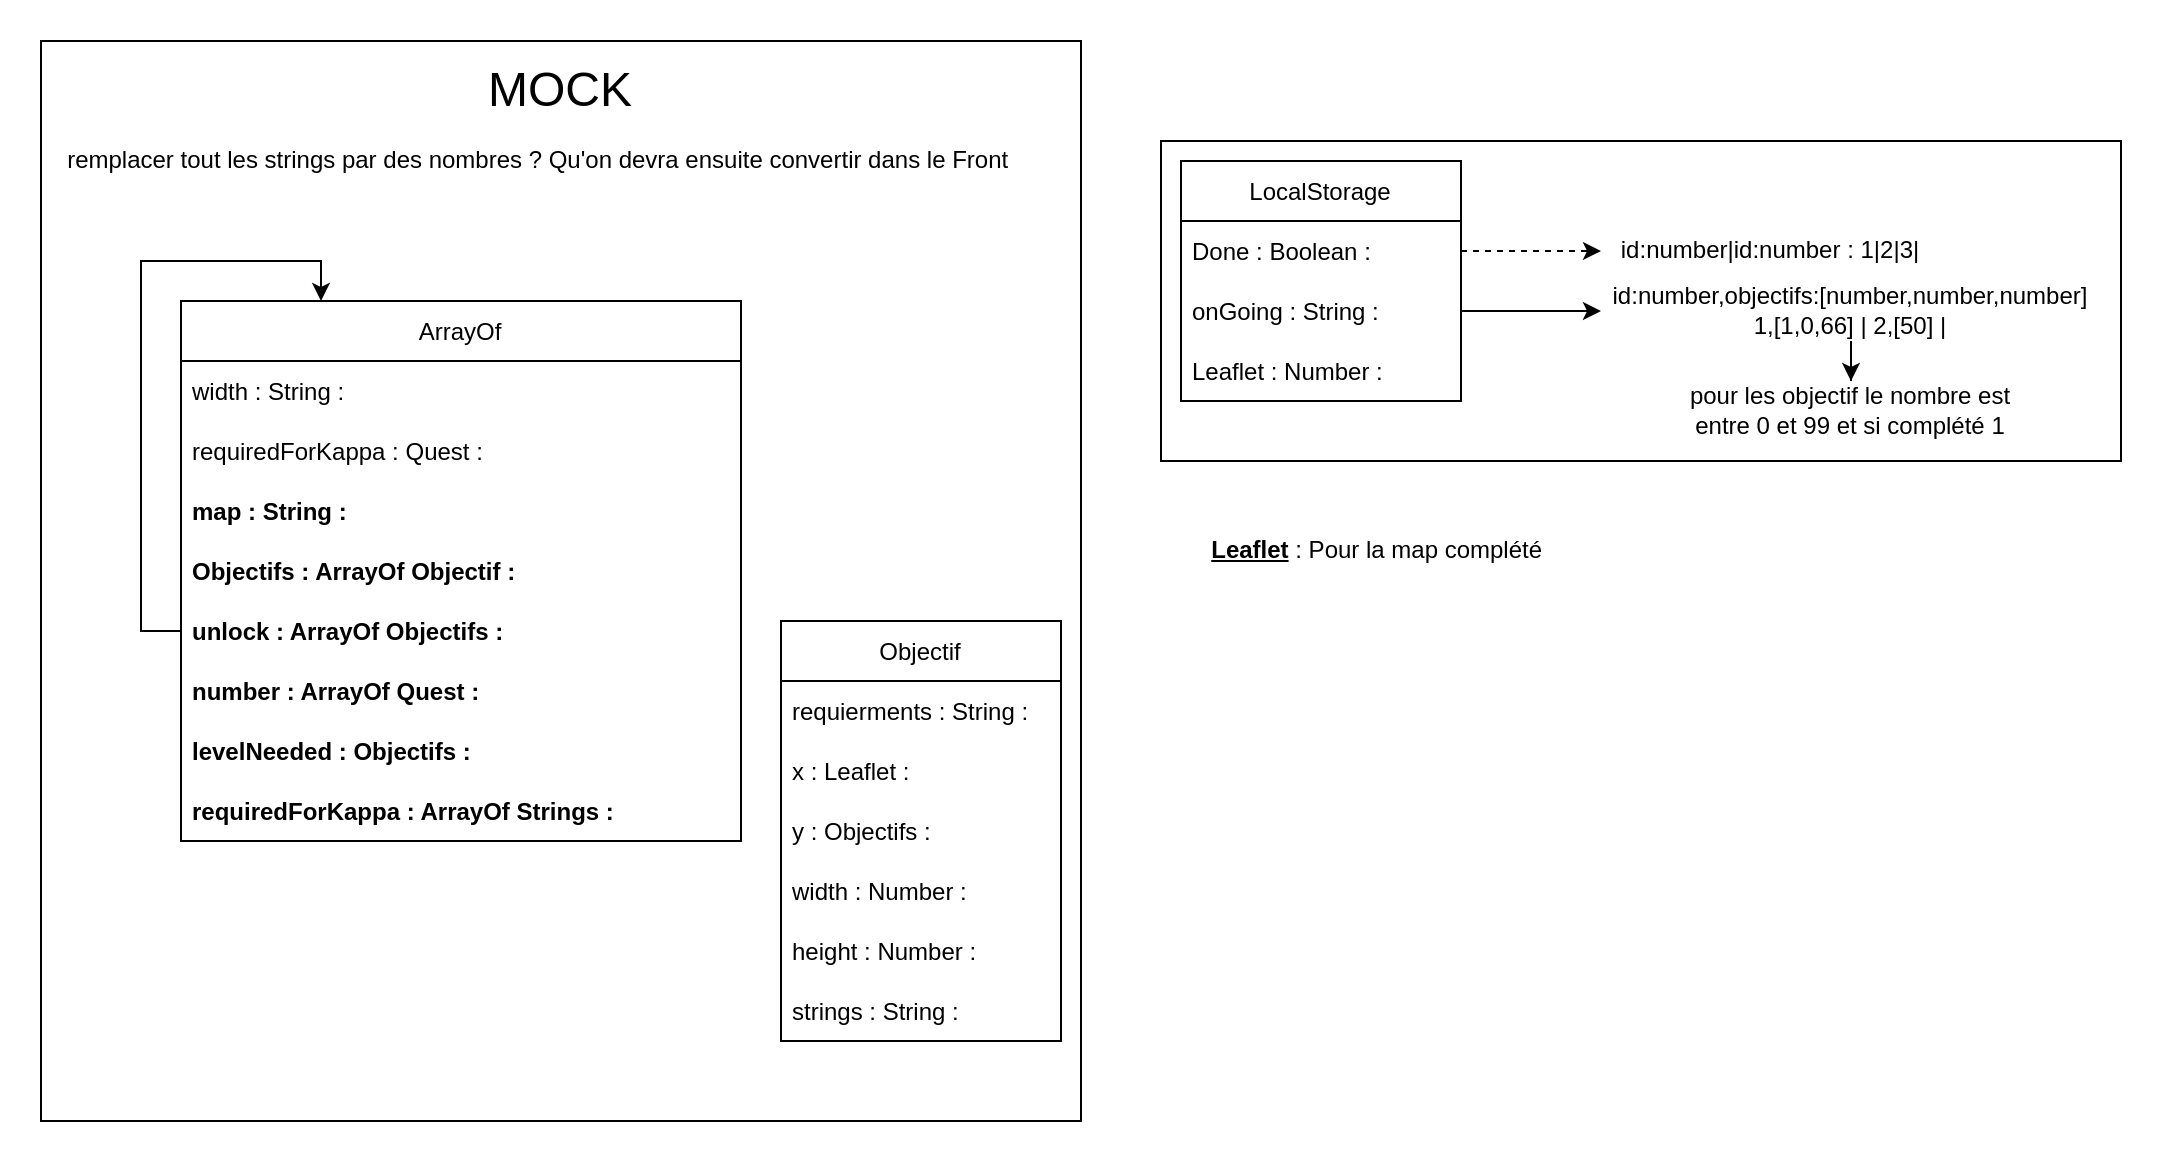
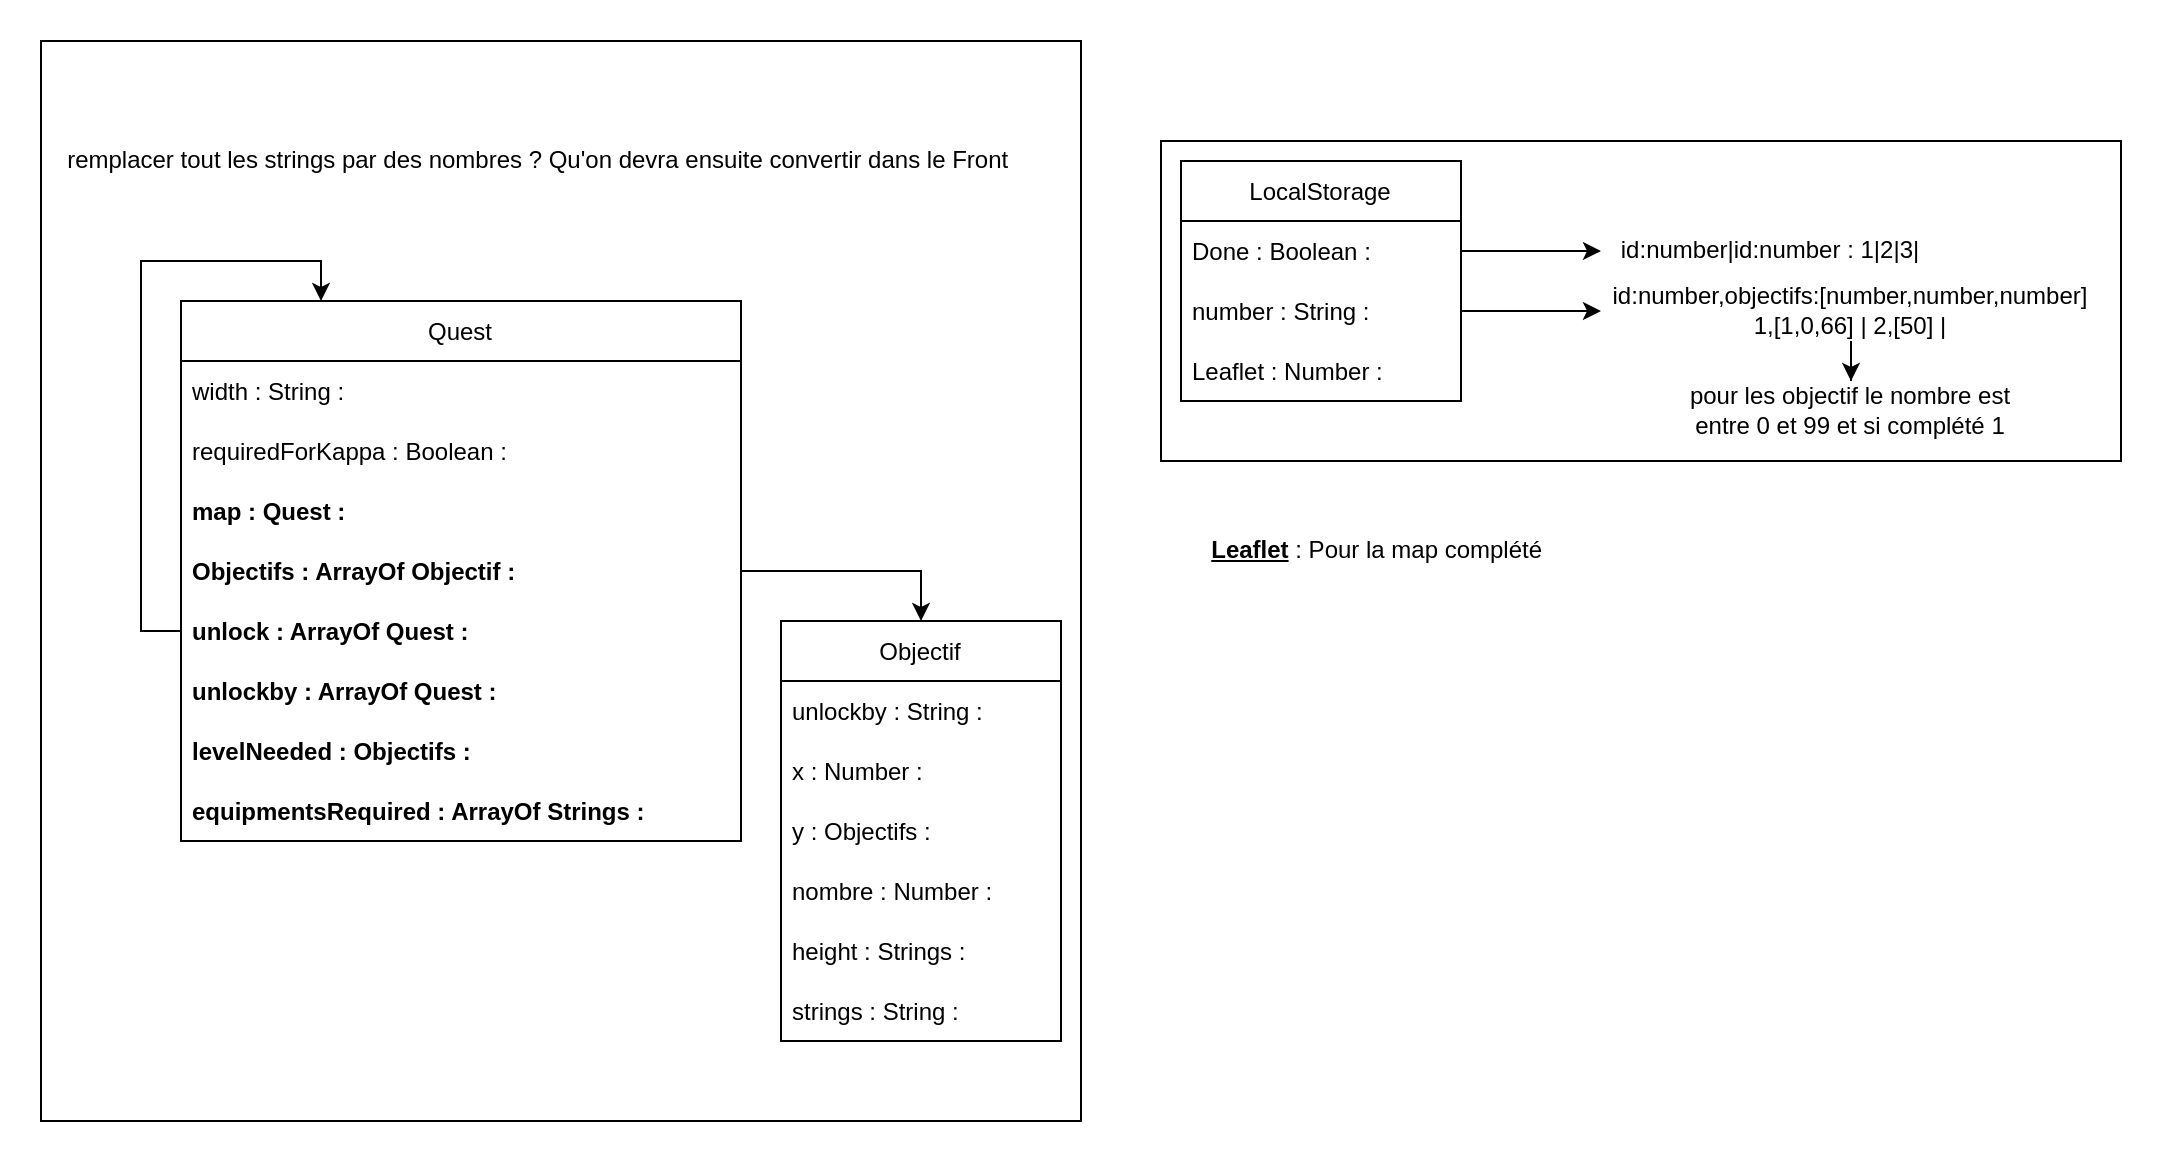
node "MOCK": removed
edge "Done : Boolean :" -> "id:number|id:number : 1|2|3|": style dashed -> solid
node "onGoing : String :": label "onGoing : String :" -> "number : String :"
node "ArrayOf": label "ArrayOf" -> "Quest"
node "requiredForKappa : Quest :": label "requiredForKappa : Quest :" -> "requiredForKappa : Boolean :"
node "map : String :": label "map : String :" -> "map : Quest :"
edge "Objectifs : ArrayOf Objectif :" -> "Objectif": added
node "unlock : ArrayOf Objectifs :": label "unlock : ArrayOf Objectifs :" -> "unlock : ArrayOf Quest :"
node "number : ArrayOf Quest :": label "number : ArrayOf Quest :" -> "unlockby : ArrayOf Quest :"
node "requierments : String :": label "requierments : String :" -> "unlockby : String :"
node "x : Leaflet :": label "x : Leaflet :" -> "x : Number :"
node "requiredForKappa : ArrayOf Strings :": label "requiredForKappa : ArrayOf Strings :" -> "equipmentsRequired : ArrayOf Strings :"
node "width : Number :": label "width : Number :" -> "nombre : Number :"
node "height : Number :": label "height : Number :" -> "height : Strings :"
